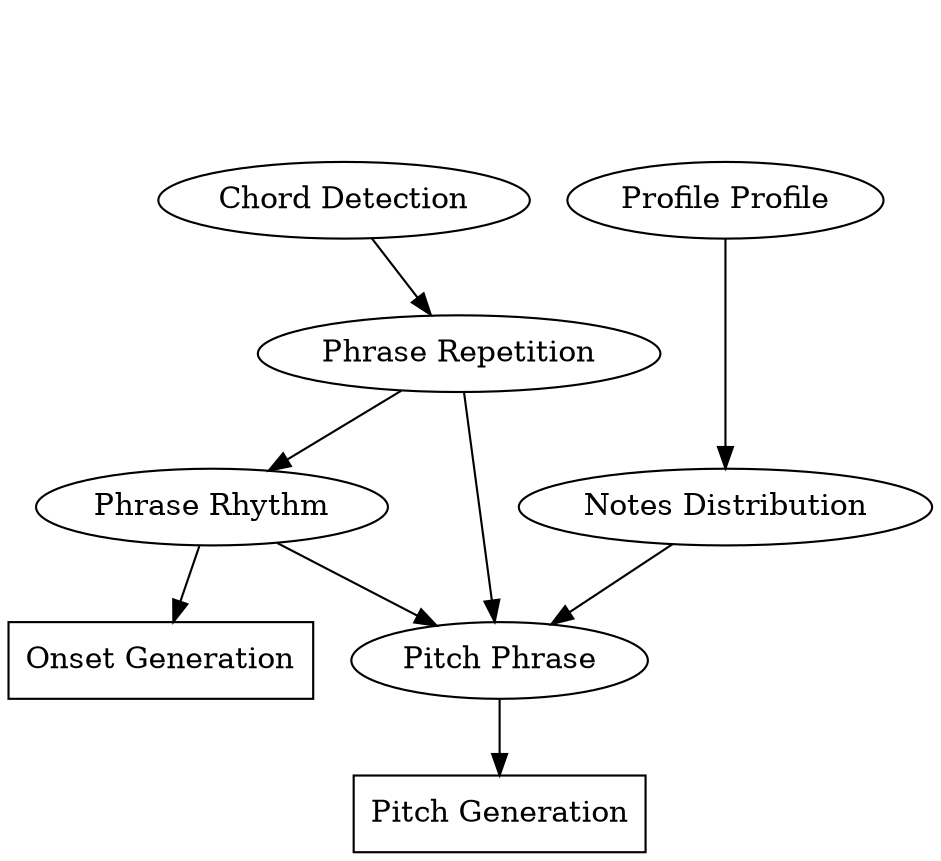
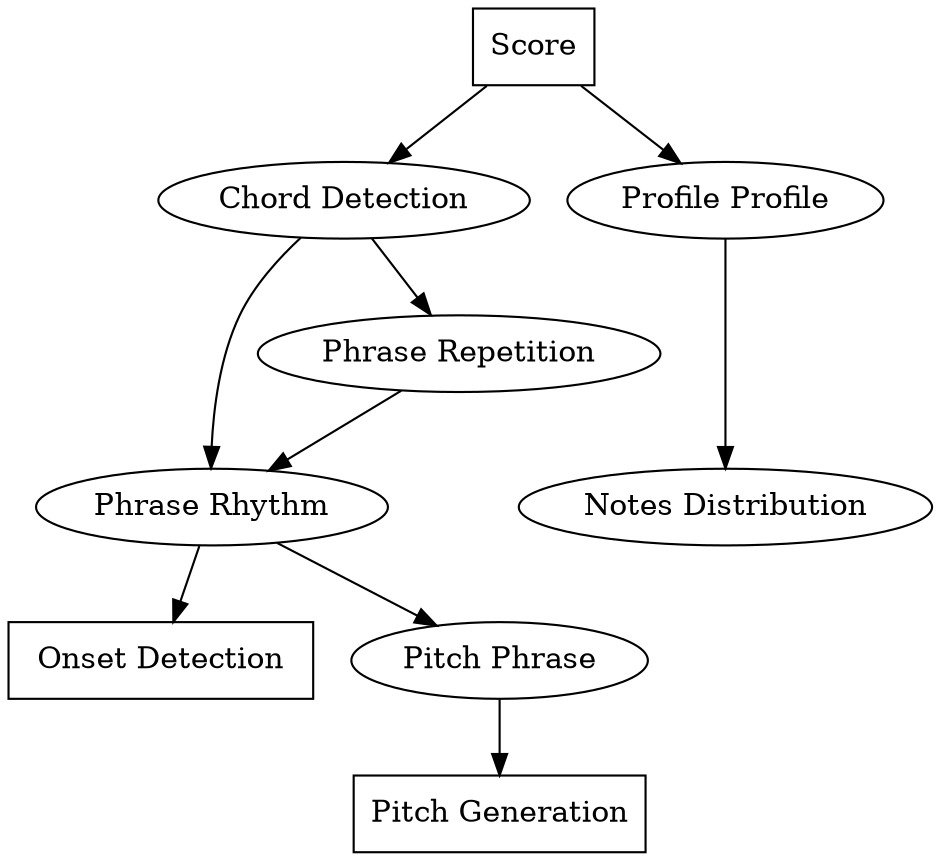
node "Score": added
edge "Chord Detection" -> "Phrase Rhythm": added
edge "Phrase Repetition" -> "Pitch Phrase": removed
edge "Notes Distribution" -> "Pitch Phrase": removed
node "Onset Generation": label "Onset Generation" -> "Onset Detection"
